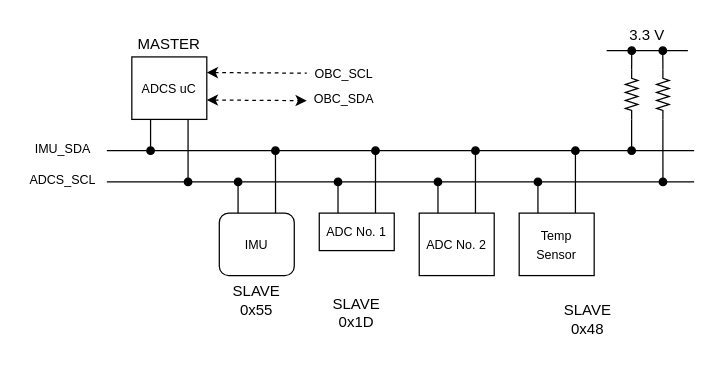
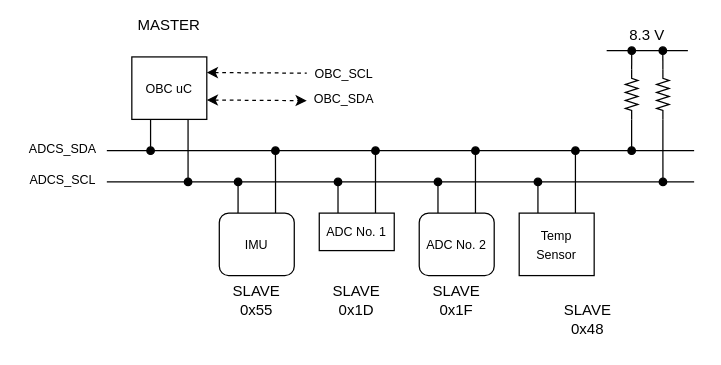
node "3.3 V": label "3.3 V" -> "8.3 V"
node "MASTER": moved (169, 44) -> (169, 26)
node "ADCS uC": label "ADCS uC" -> "OBC uC"
node "IMU_SDA": label "IMU_SDA" -> "ADCS_SDA"
node "ADC No. 2": shape rectangle -> rounded rectangle
node "SLAVE 0x1F": added
node "SLAVE 0x1D": moved (357, 313) -> (357, 301)
